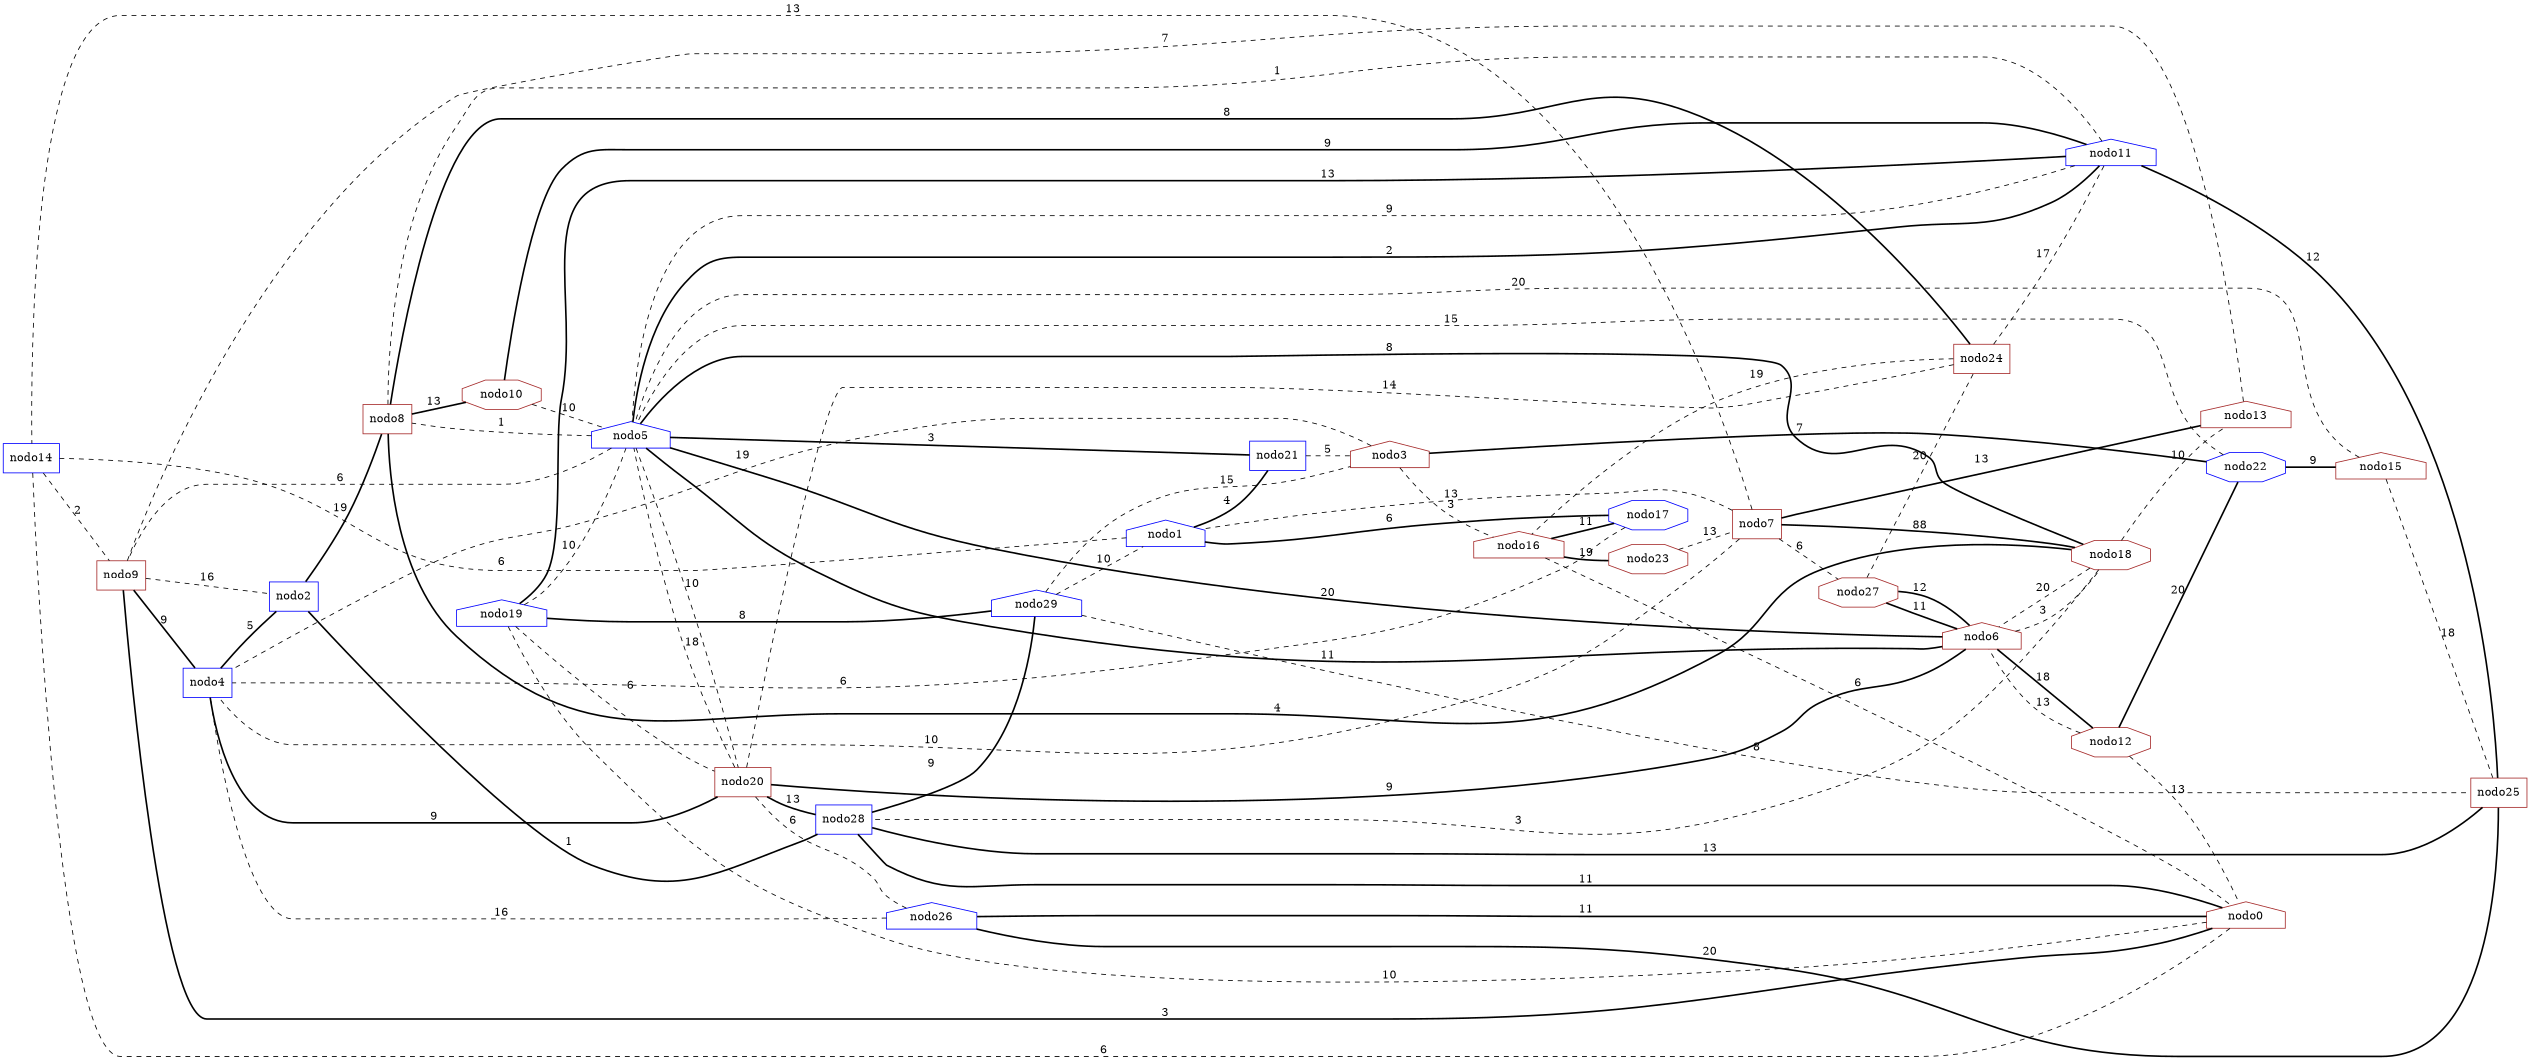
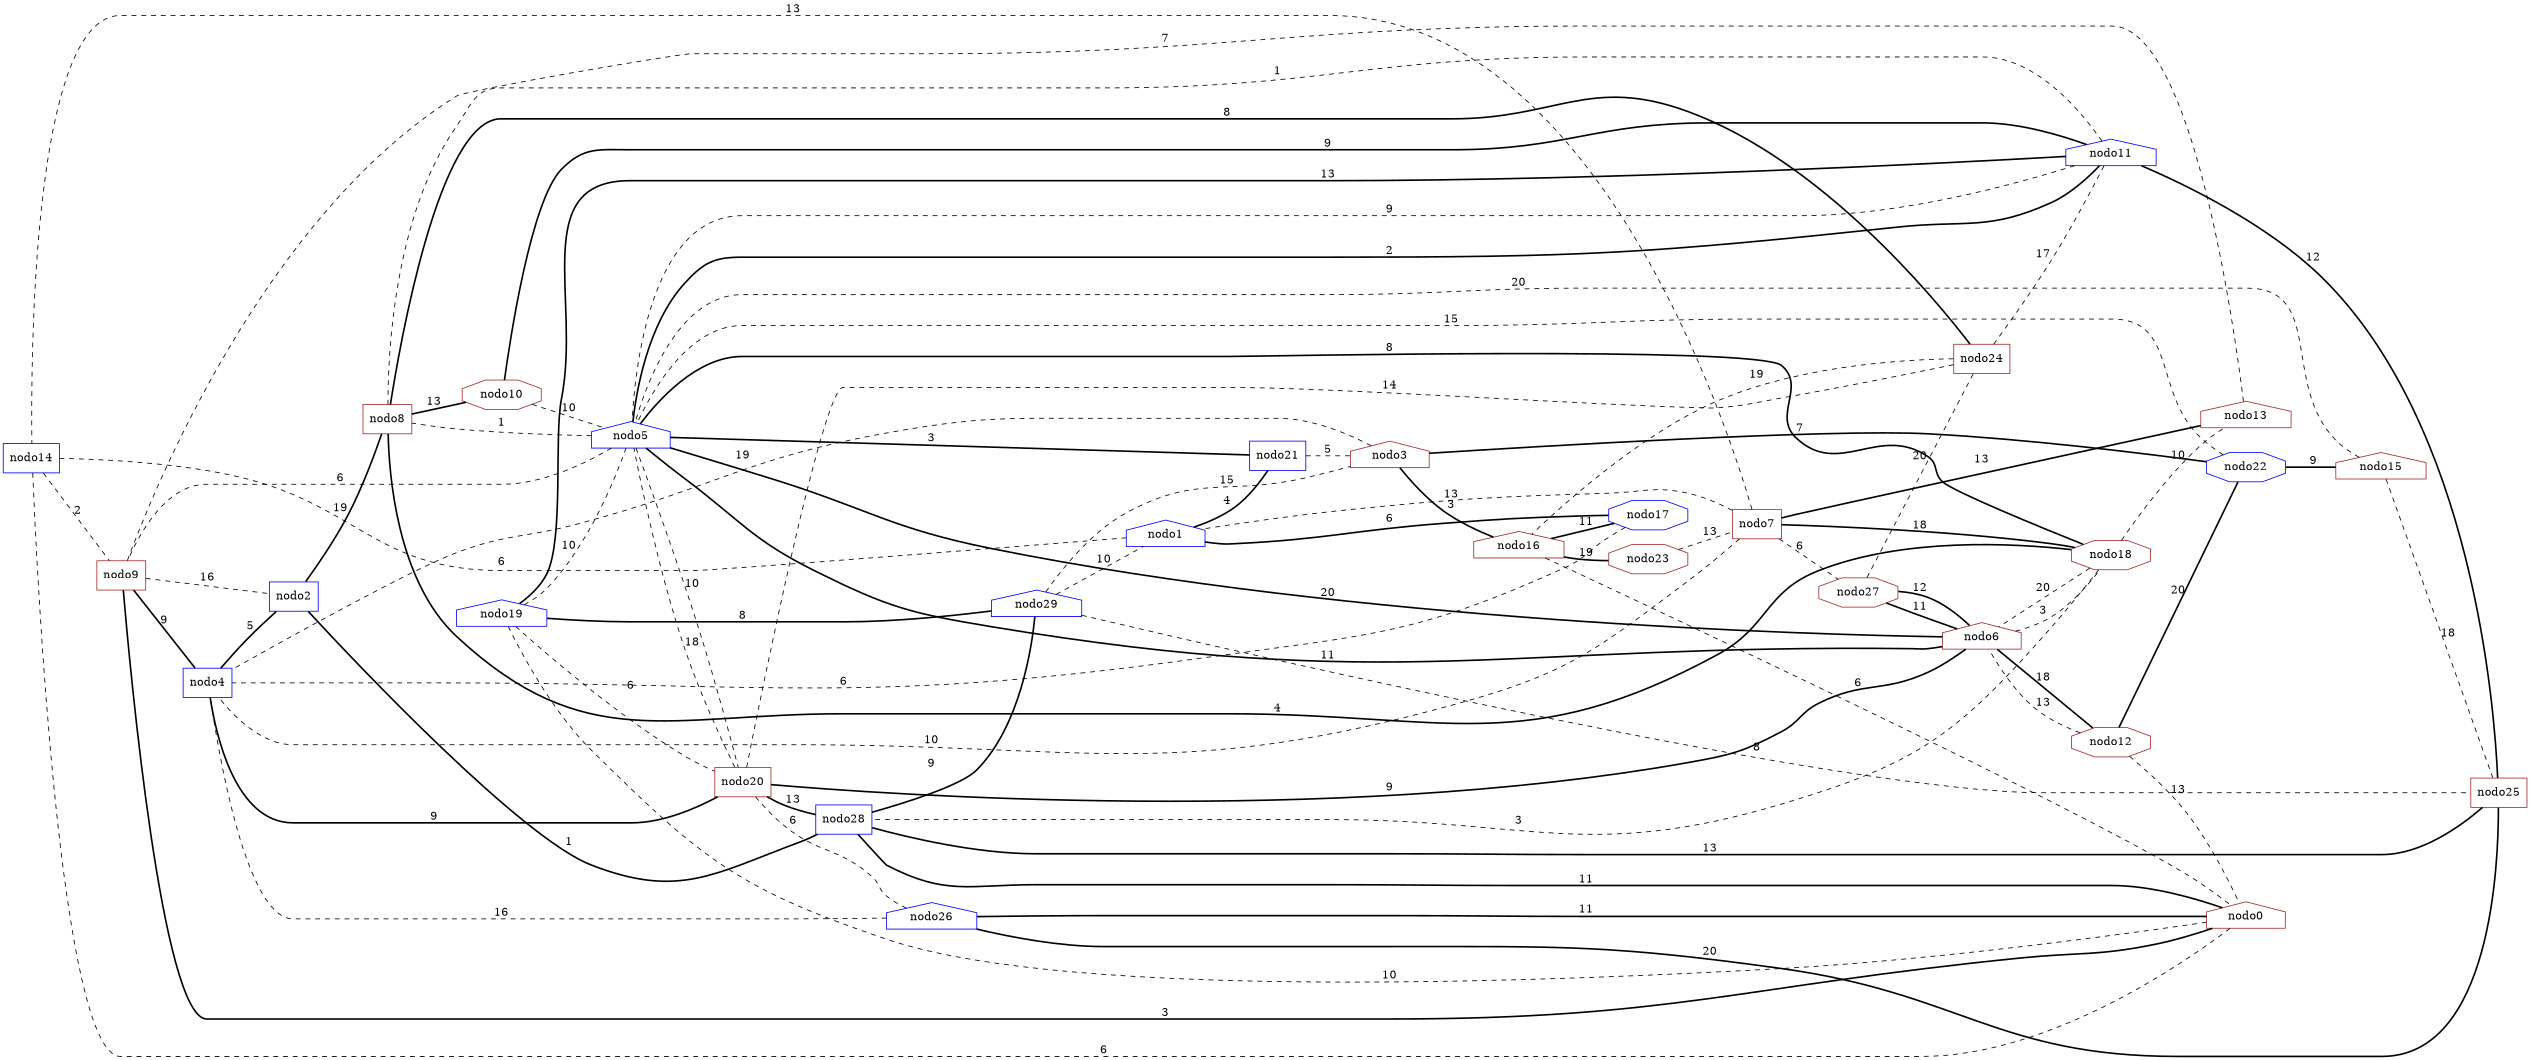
edge "nodo3" -- "nodo16": style dashed -> bold
edge "nodo7" -- "nodo18": label "88" -> "18"
